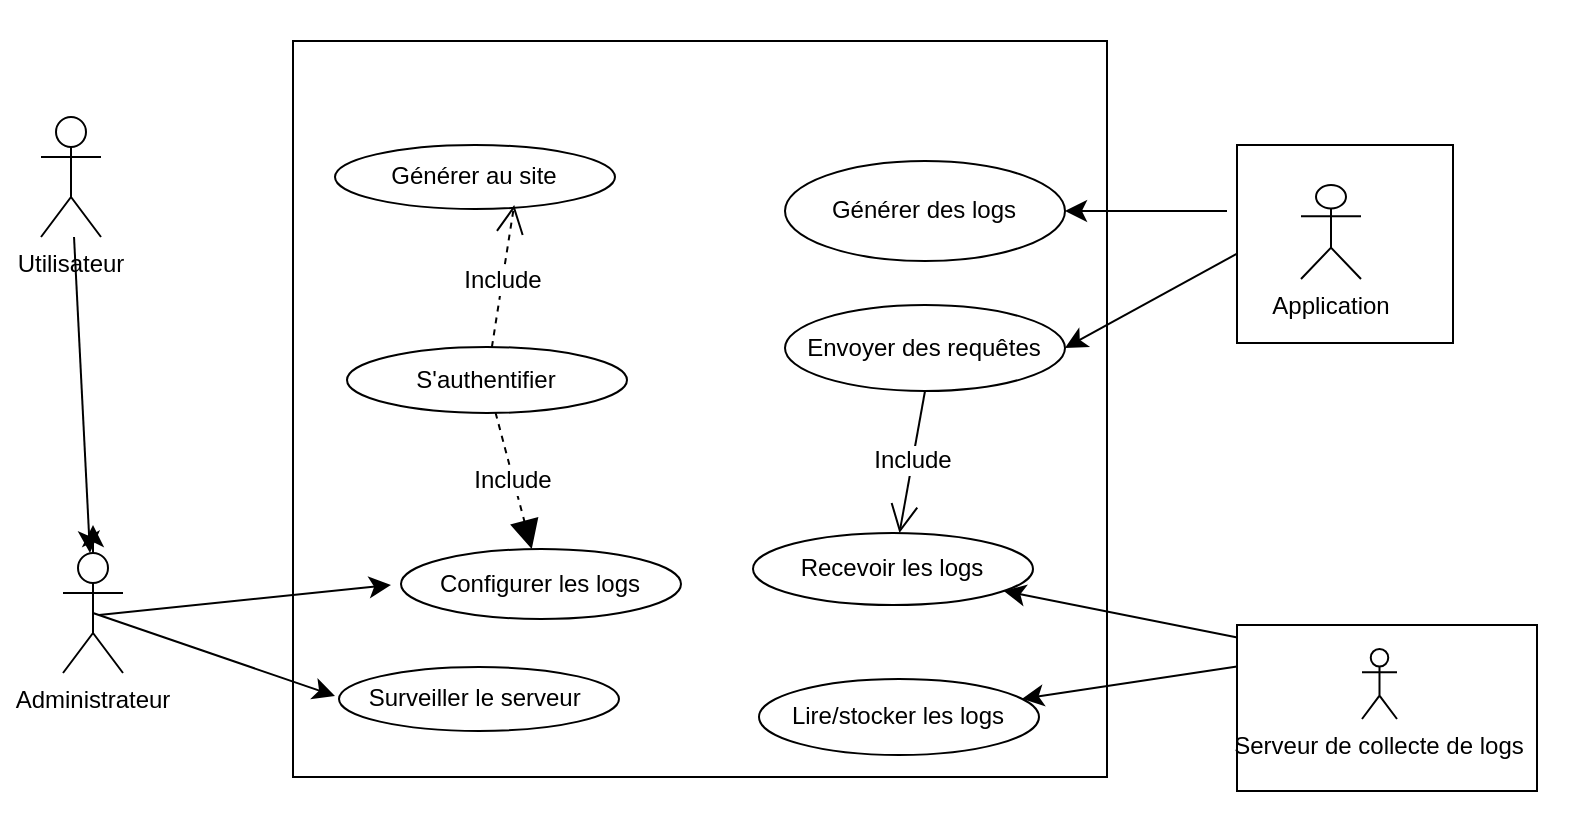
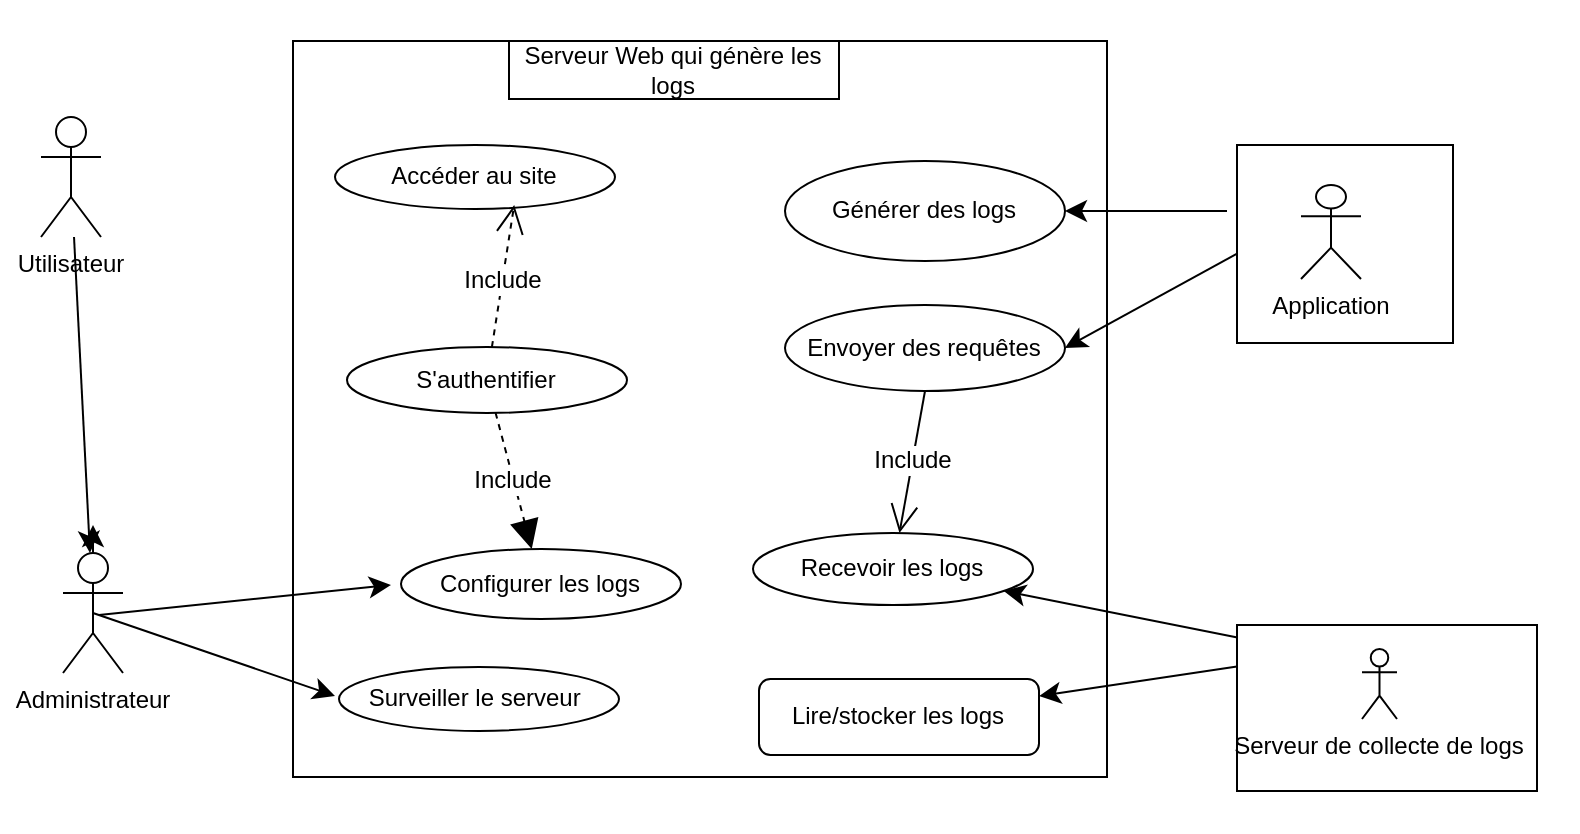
node "Serveur Web qui génère les logs": added
node "Générer au site": label "Générer au site" -> "Accéder au site"
node "Lire/stocker les logs": shape ellipse -> rounded rectangle
